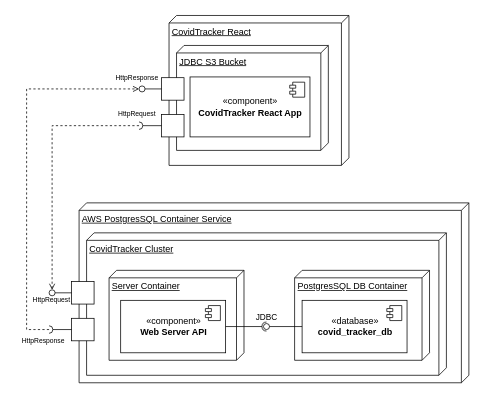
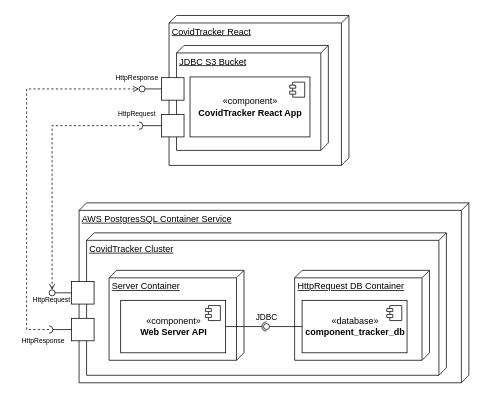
node "PostgresSQL DB Container": label "PostgresSQL DB Container" -> "HttpRequest DB Container"
node "«database» covid_tracker_db": label "«database» covid_tracker_db" -> "«database» component_tracker_db"
